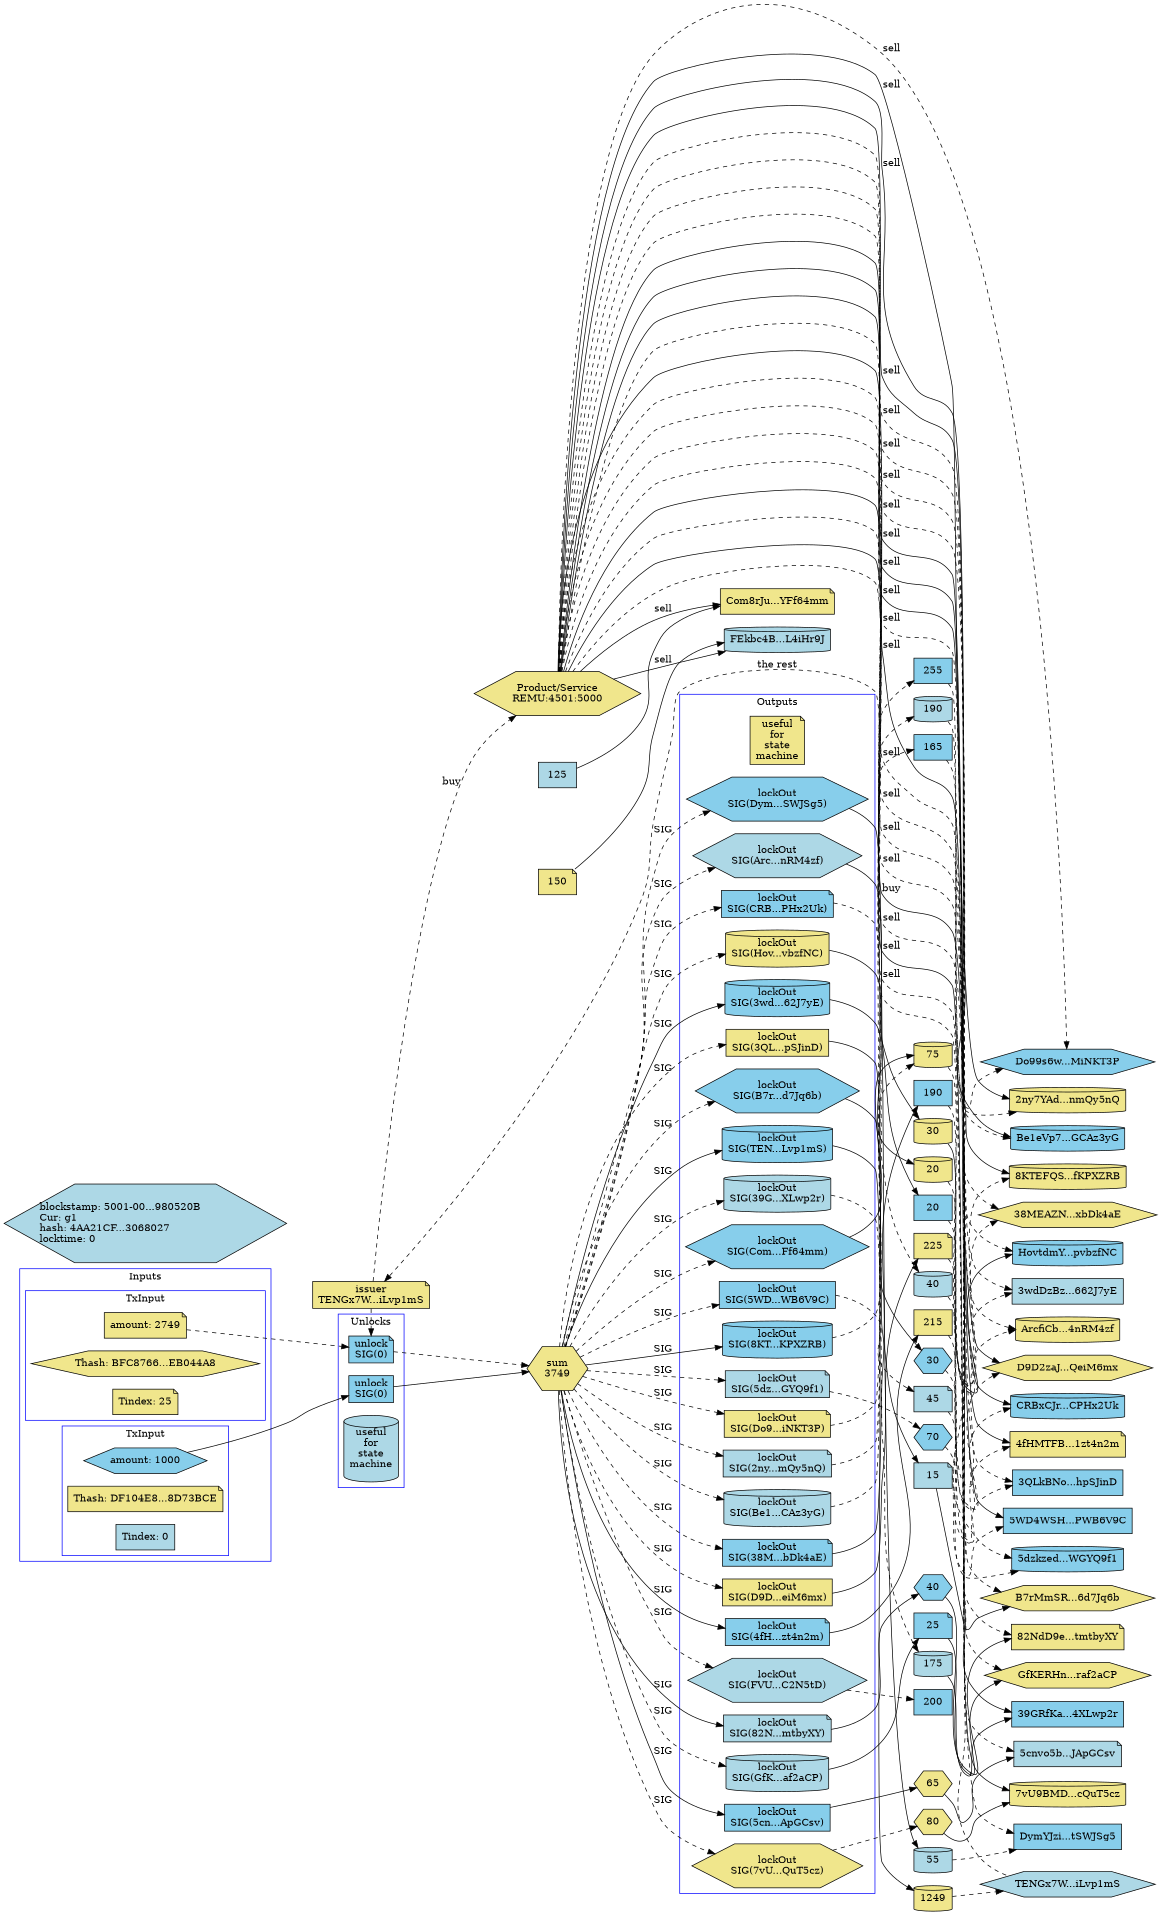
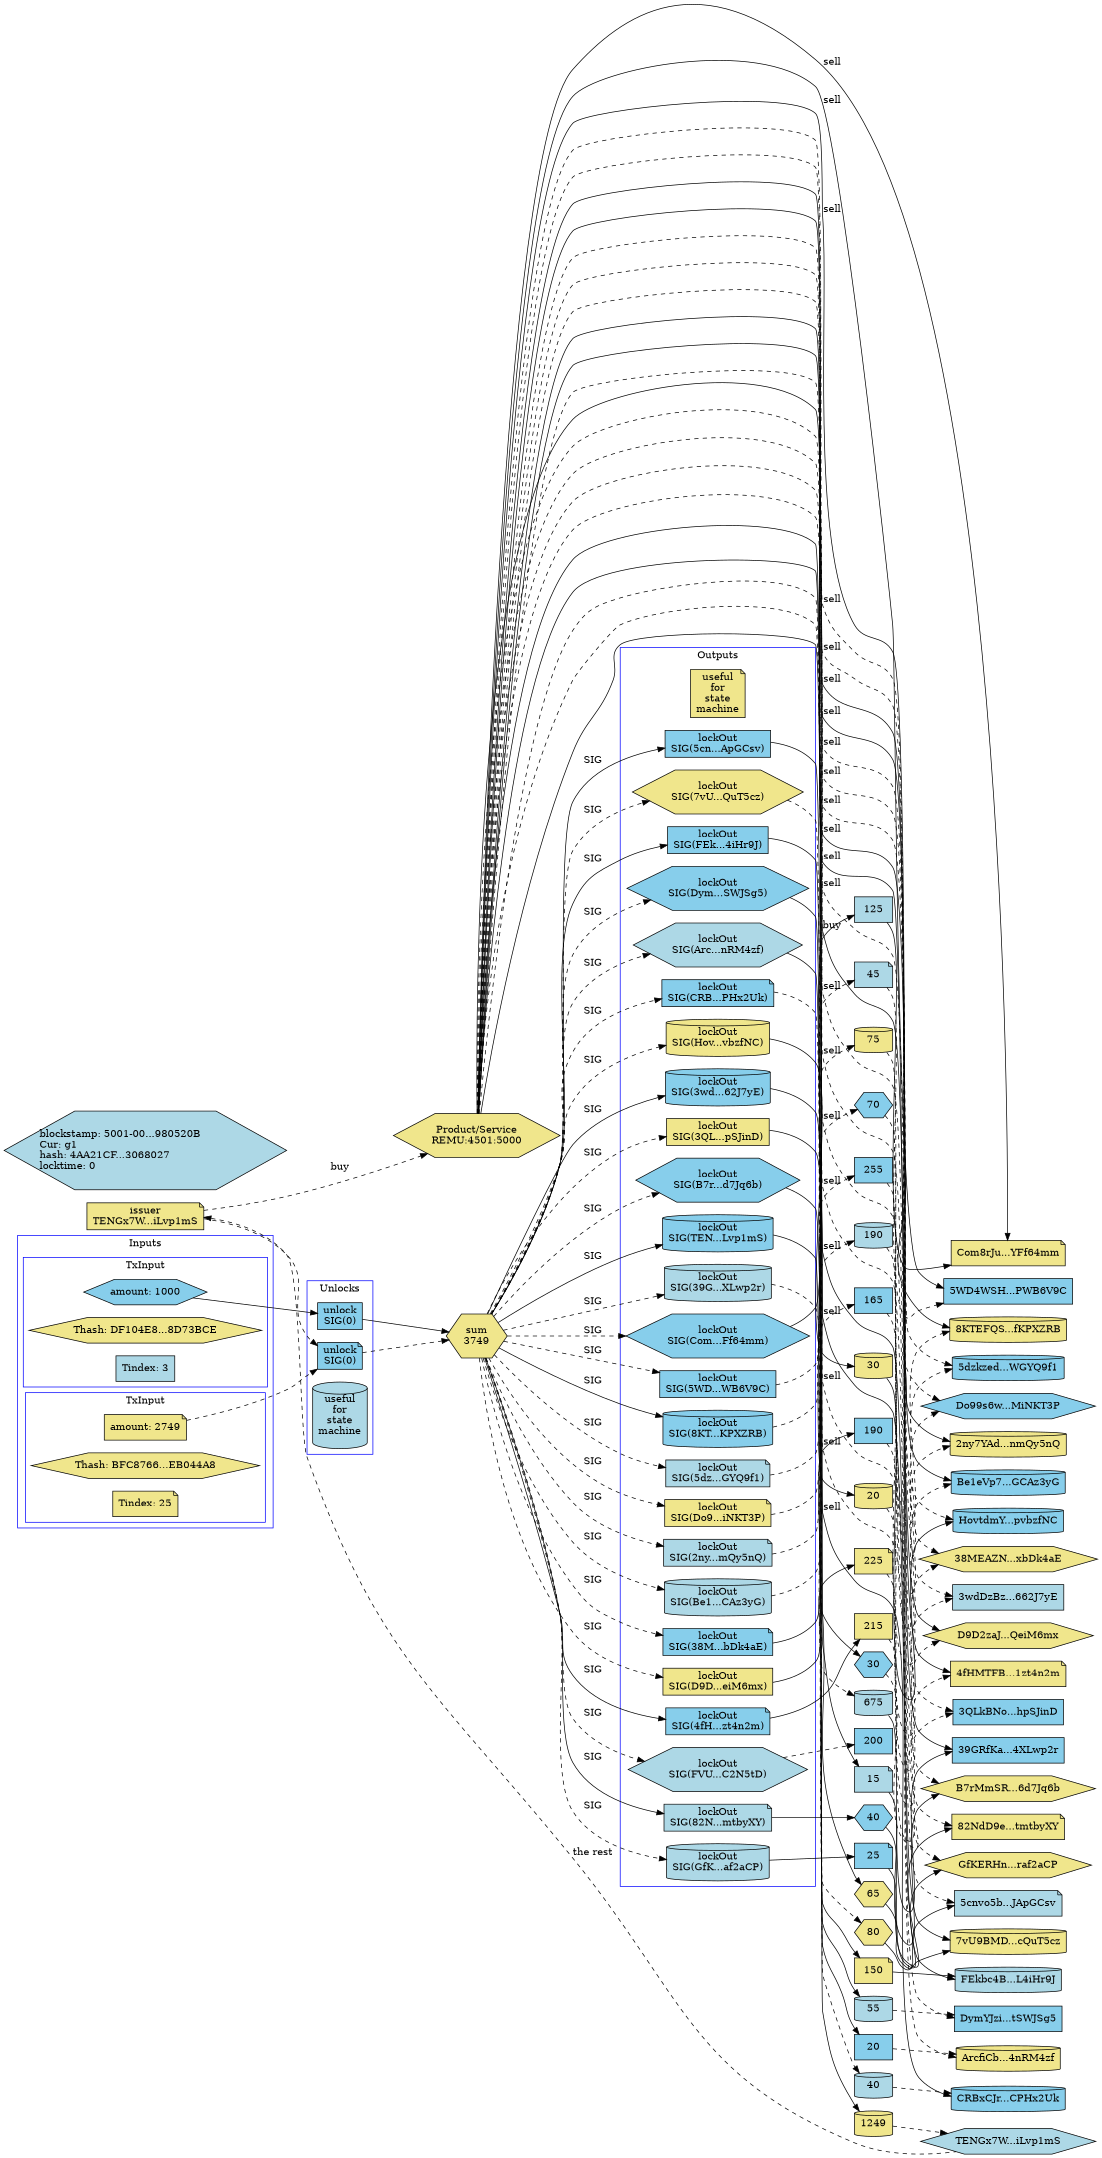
node "lockOut SIG(FEk...4iHr9J)": added
edge "lockOut SIG(Com...Ff64mm)" -> "75": now "lockOut SIG(Com...Ff64mm)" -> "125"
node "Thash: DF104E8...8D73BCE": shape note -> hexagon
node "Tindex: 0": label "Tindex: 0" -> "Tindex: 3"
node "175": label "175" -> "675"
